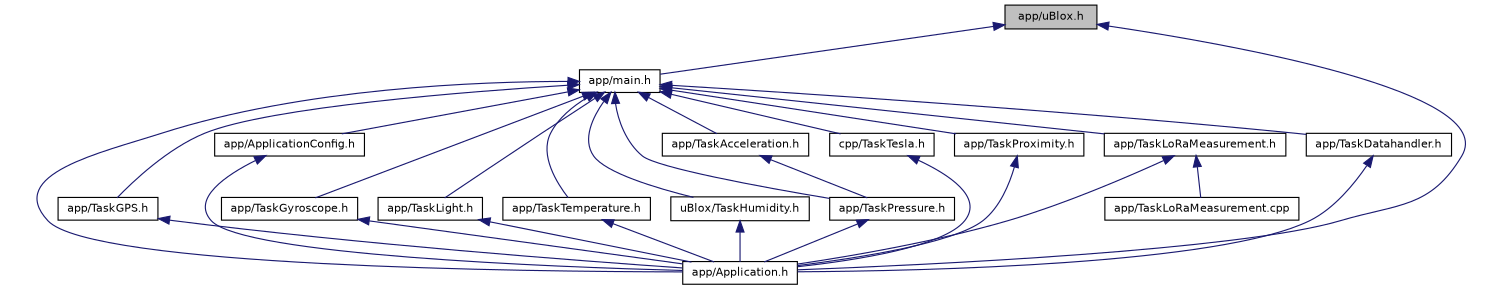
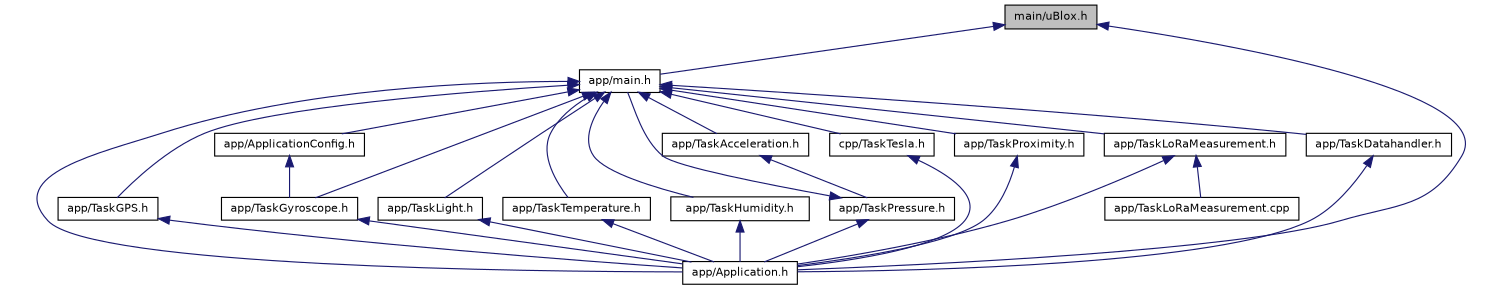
node "app/uBlox.h": label "app/uBlox.h" -> "main/uBlox.h"
edge "app/TaskPressure.h" -> "app/main.h": reversed
node "uBlox/TaskHumidity.h": label "uBlox/TaskHumidity.h" -> "app/TaskHumidity.h"
edge "app/Application.h" -> "app/ApplicationConfig.h": now "app/TaskGyroscope.h" -> "app/ApplicationConfig.h"
